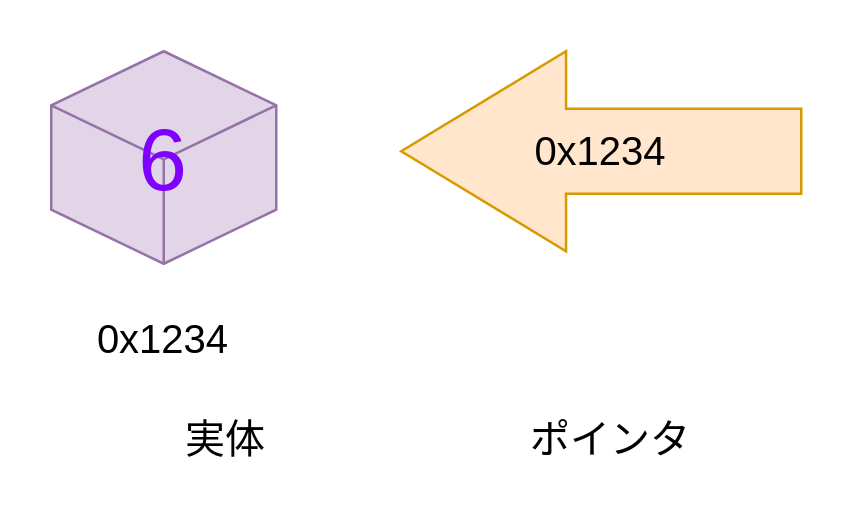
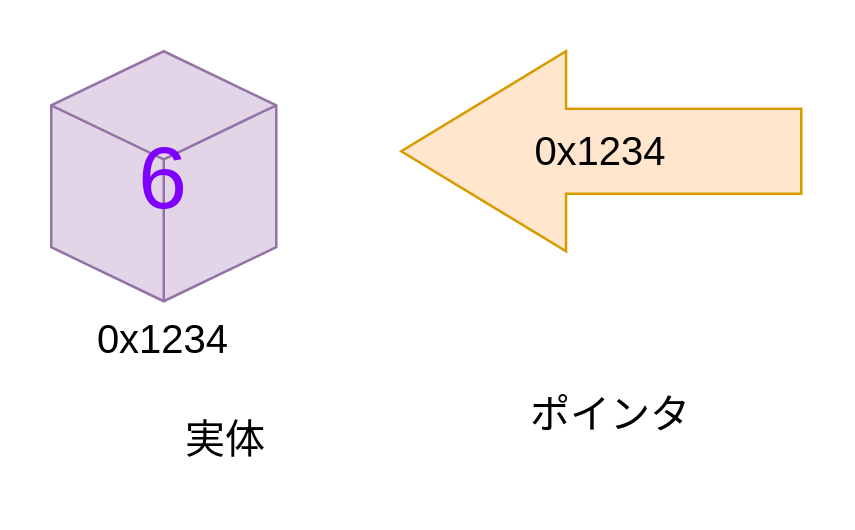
node "6": size 225x213 -> 225x250
node "ポインタ": moved (611, 439) -> (611, 414)
